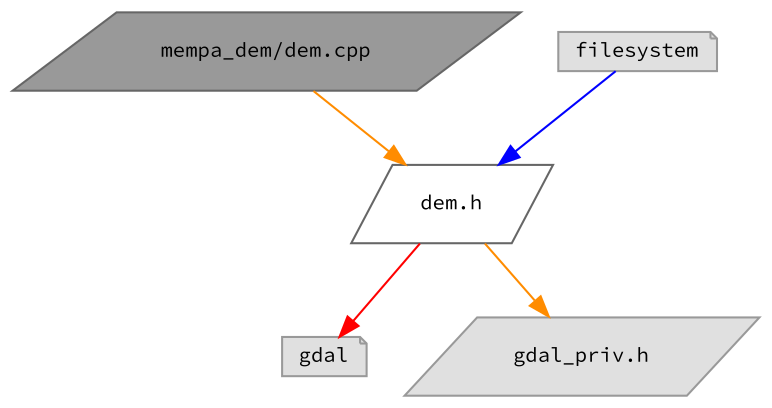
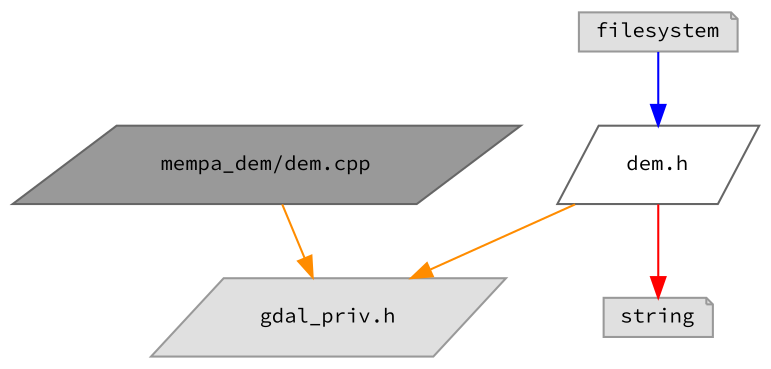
edge "mempa_dem/dem.cpp" -> "dem.h": now "mempa_dem/dem.cpp" -> "gdal_priv.h"
node "gdal": label "gdal" -> "string"
